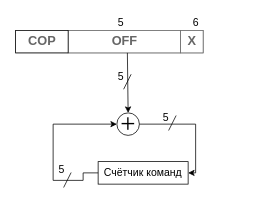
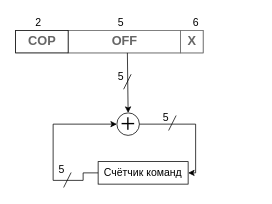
node "2": added
